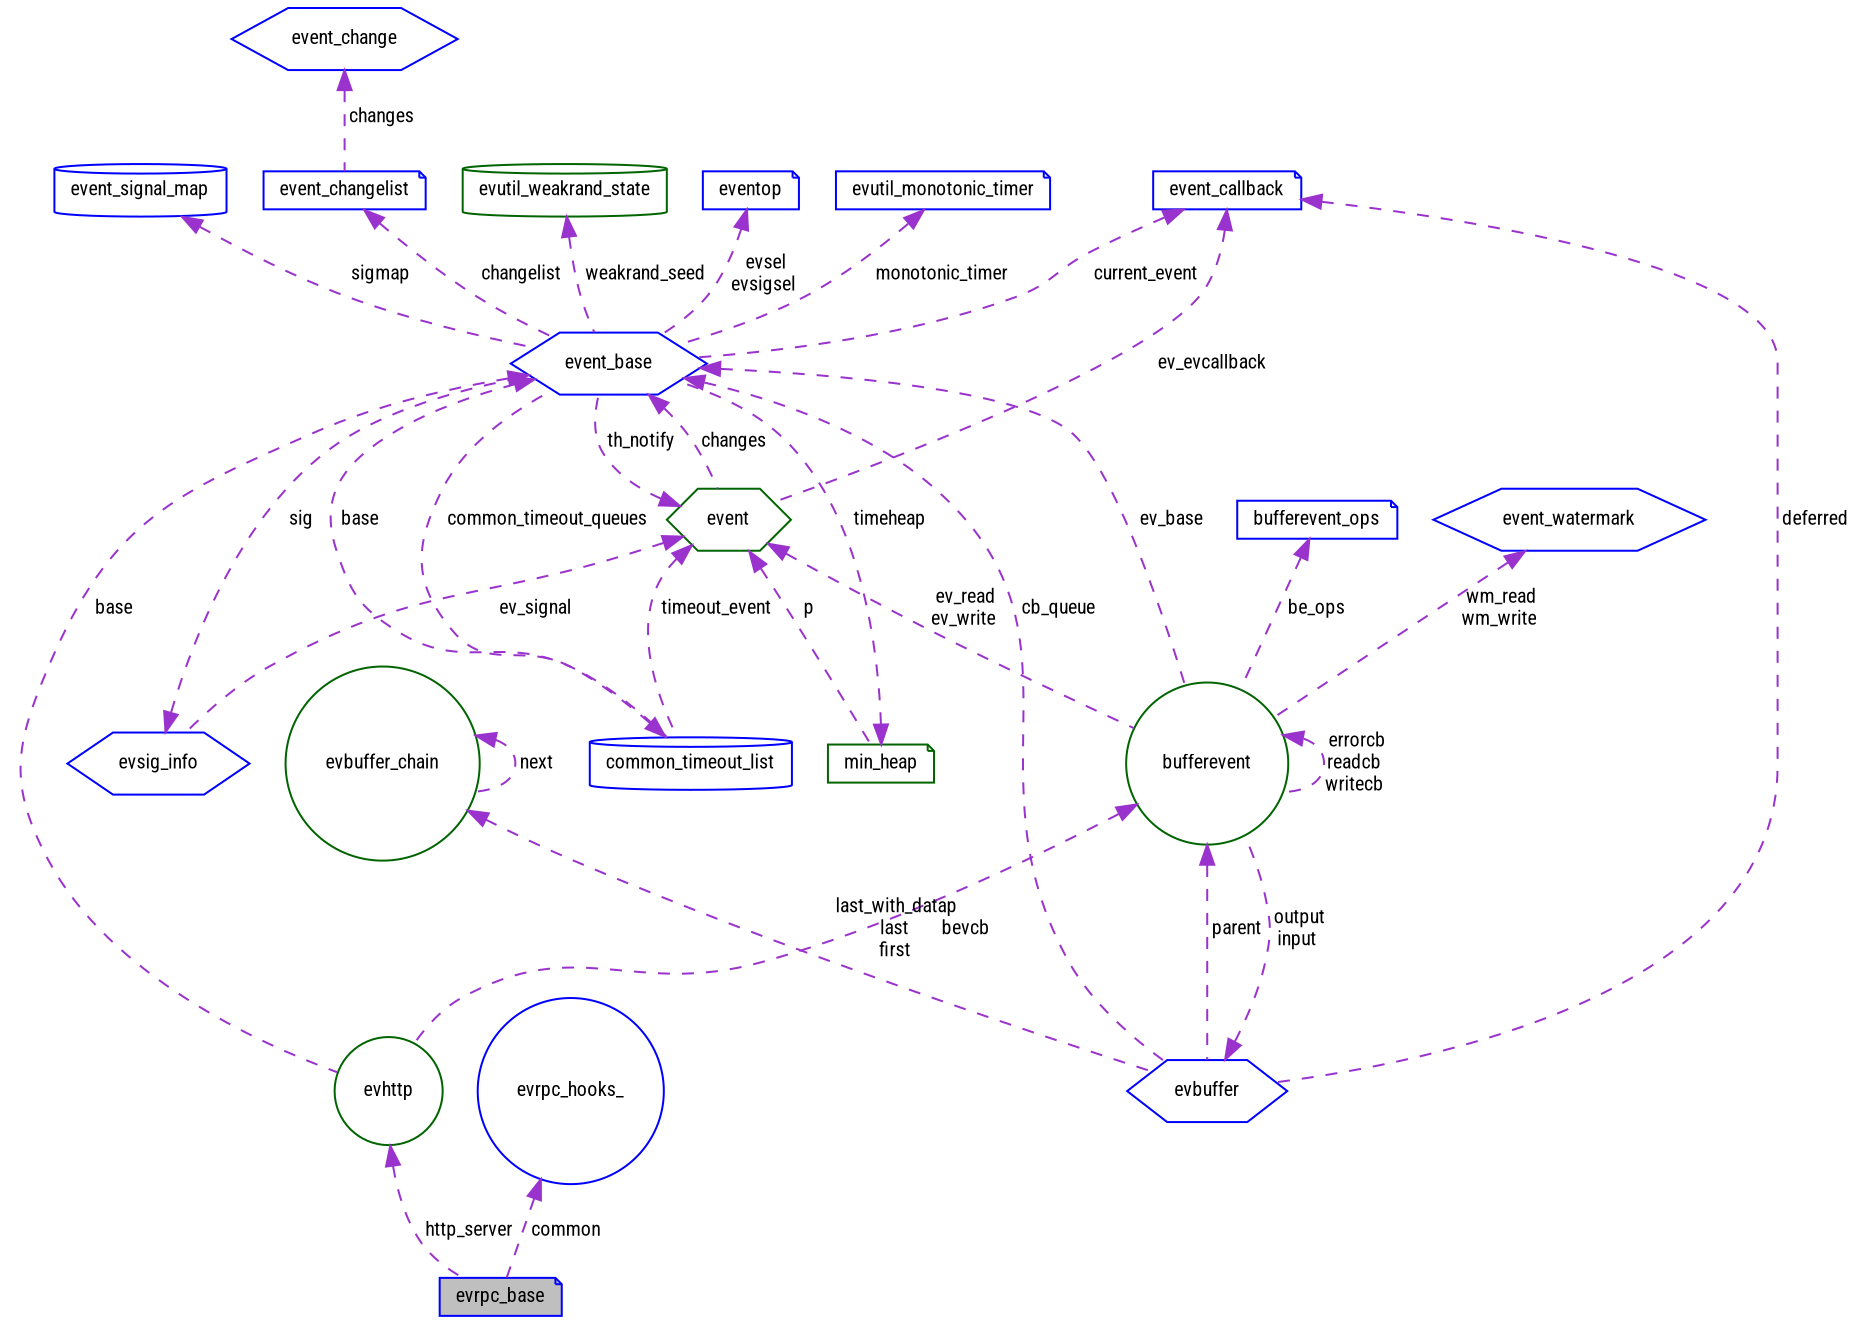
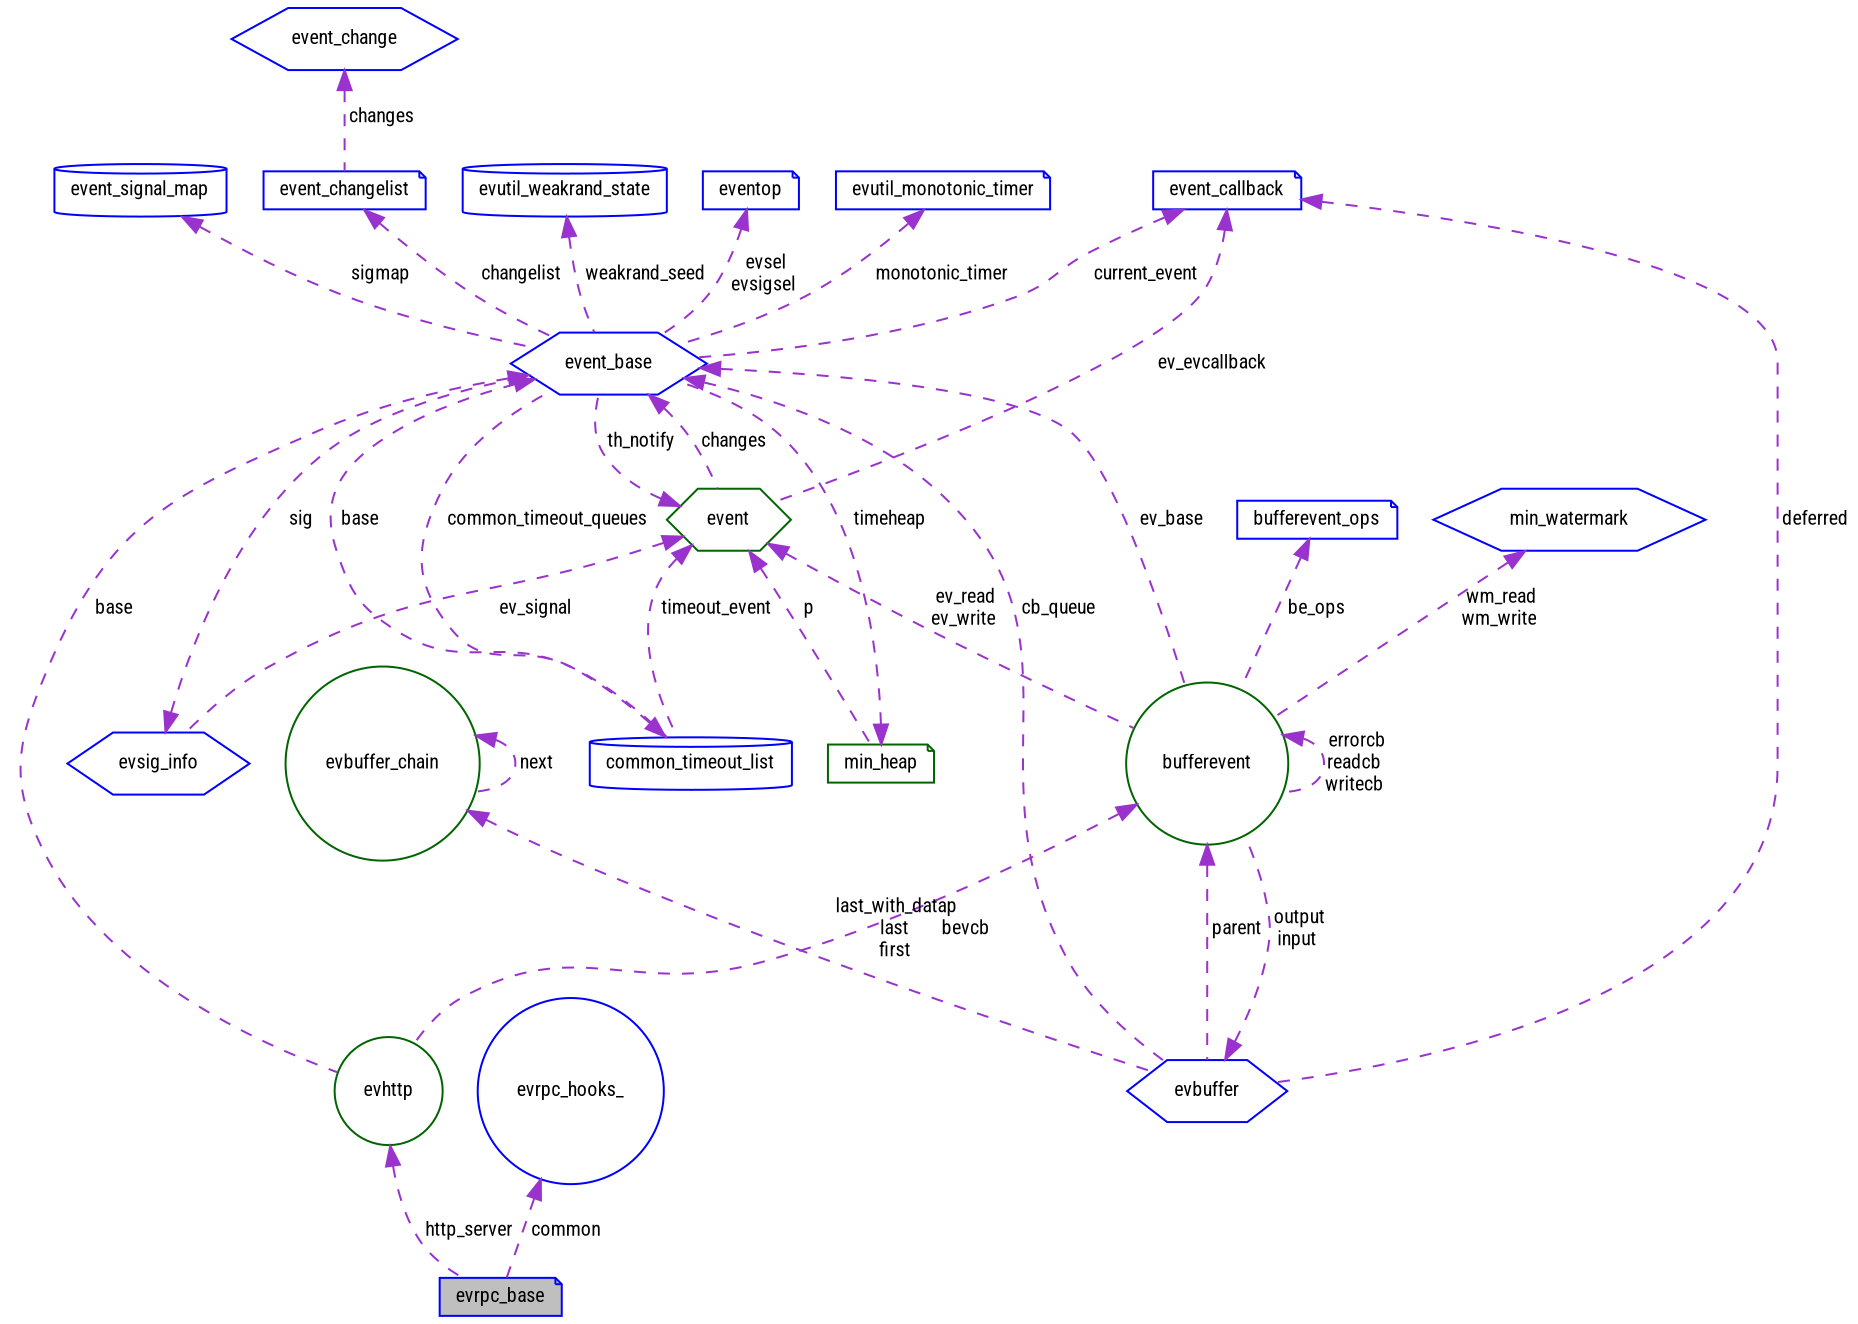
node "evutil_weakrand_state": color darkgreen -> blue
node "event_watermark": label "event_watermark" -> "min_watermark"
